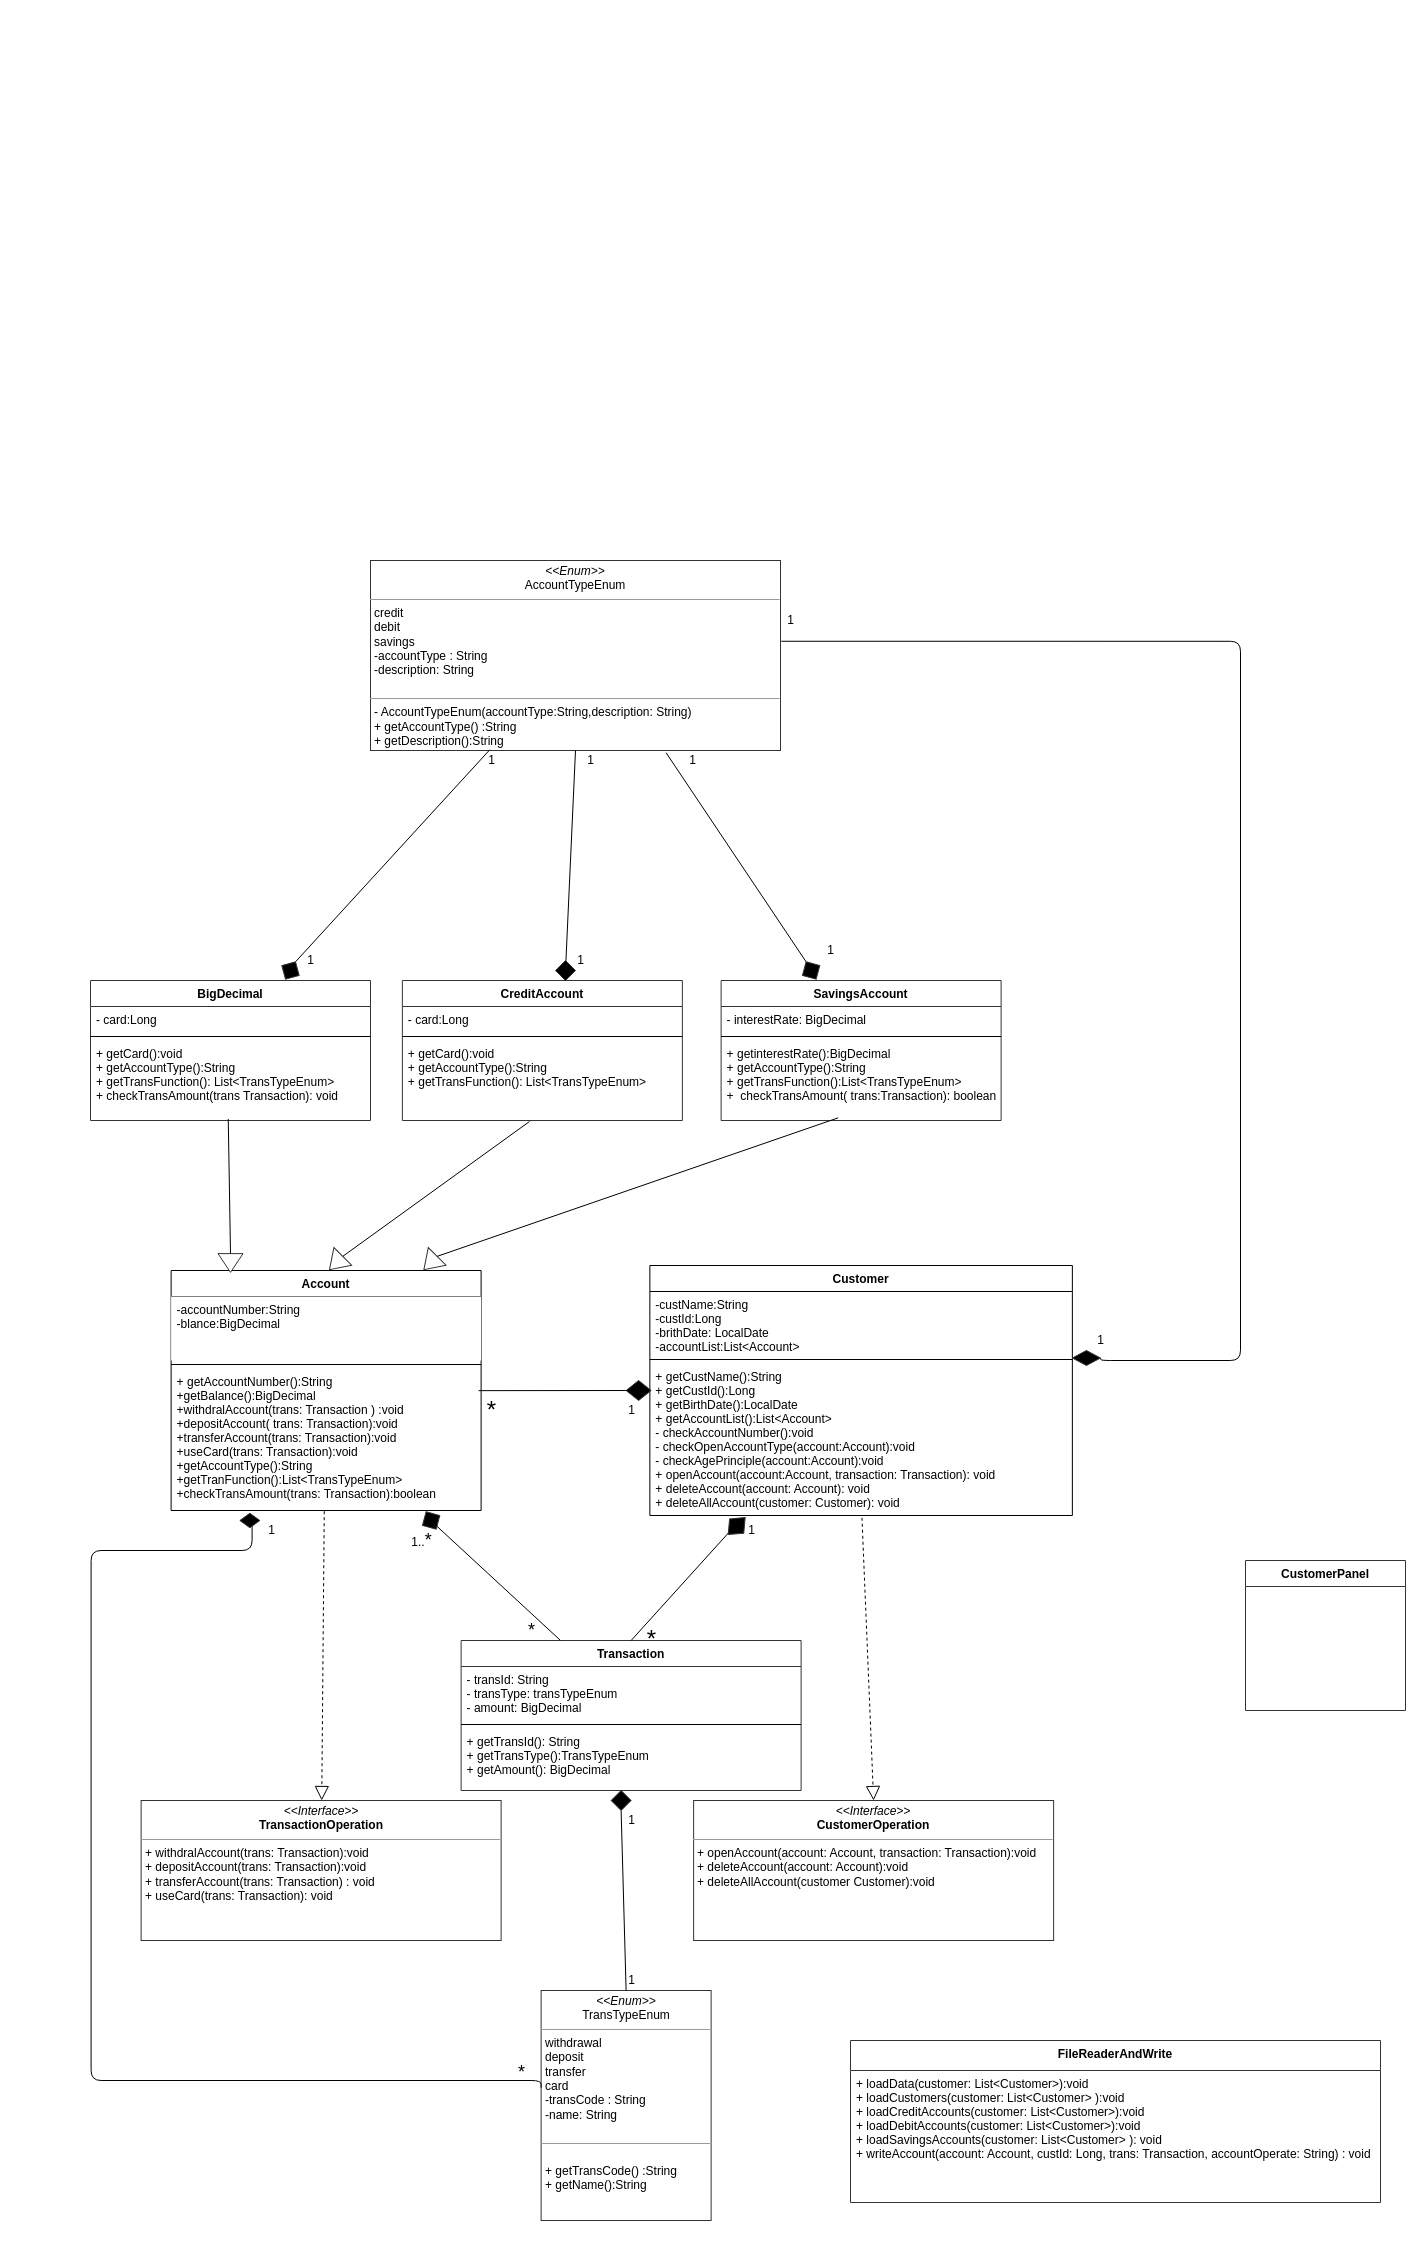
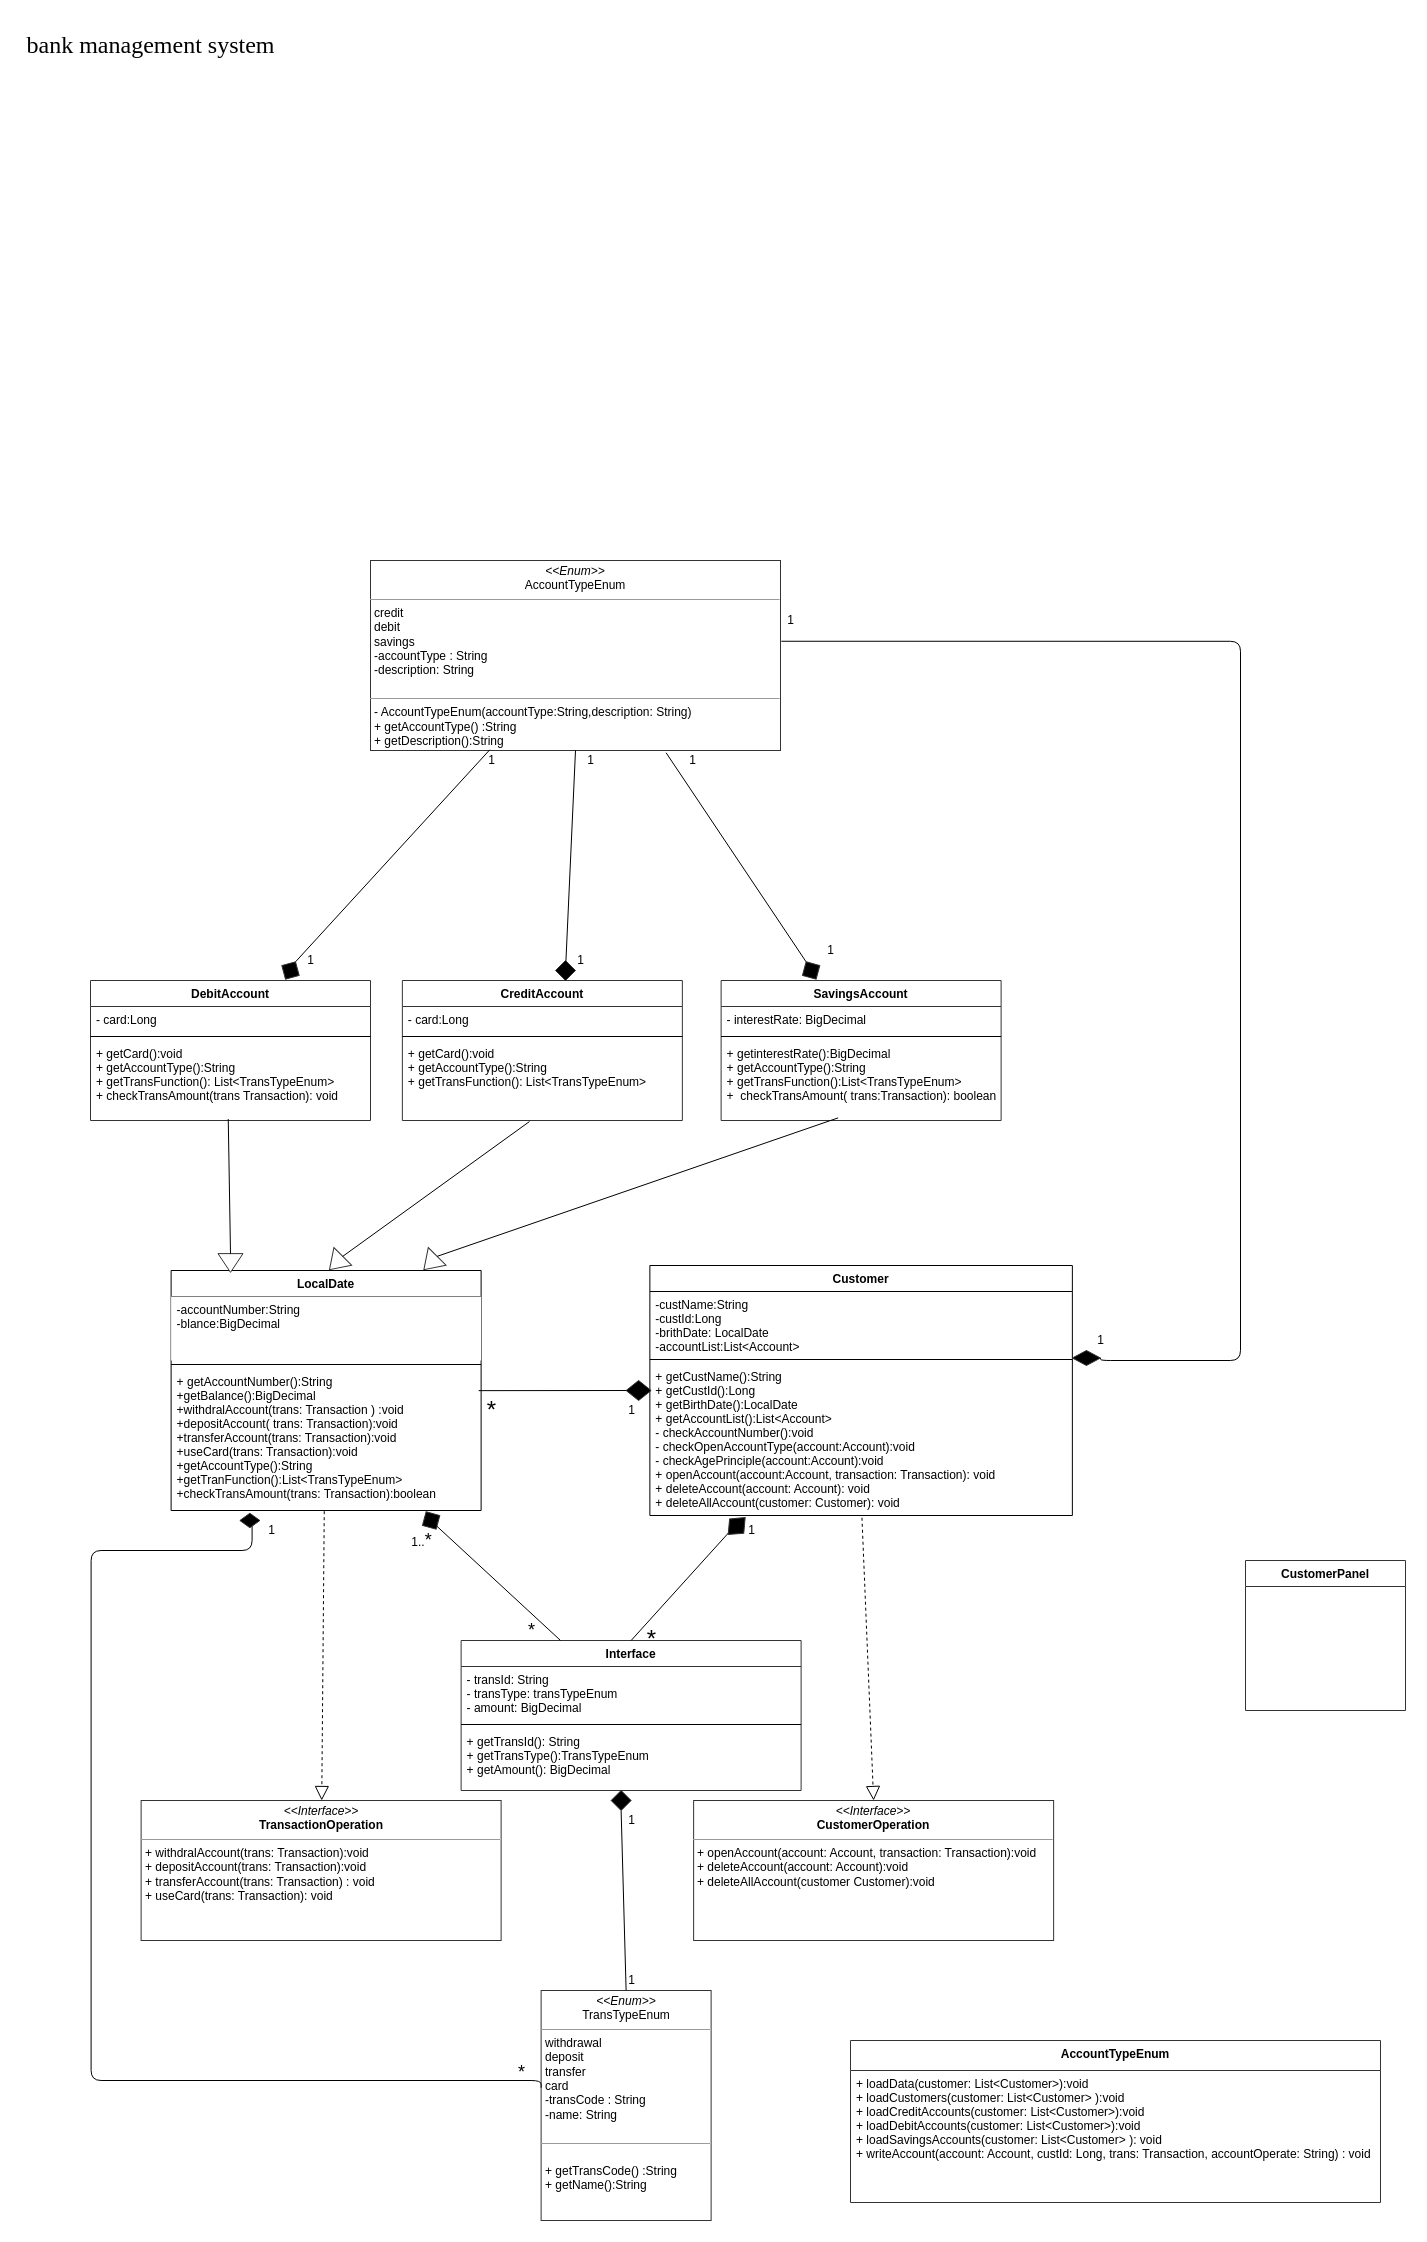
node "bank management system": added
node "BigDecimal": label "BigDecimal" -> "DebitAccount"
node "Account": label "Account" -> "LocalDate"
node "Transaction": label "Transaction" -> "Interface"
node "FileReaderAndWrite": label "FileReaderAndWrite" -> "AccountTypeEnum"
